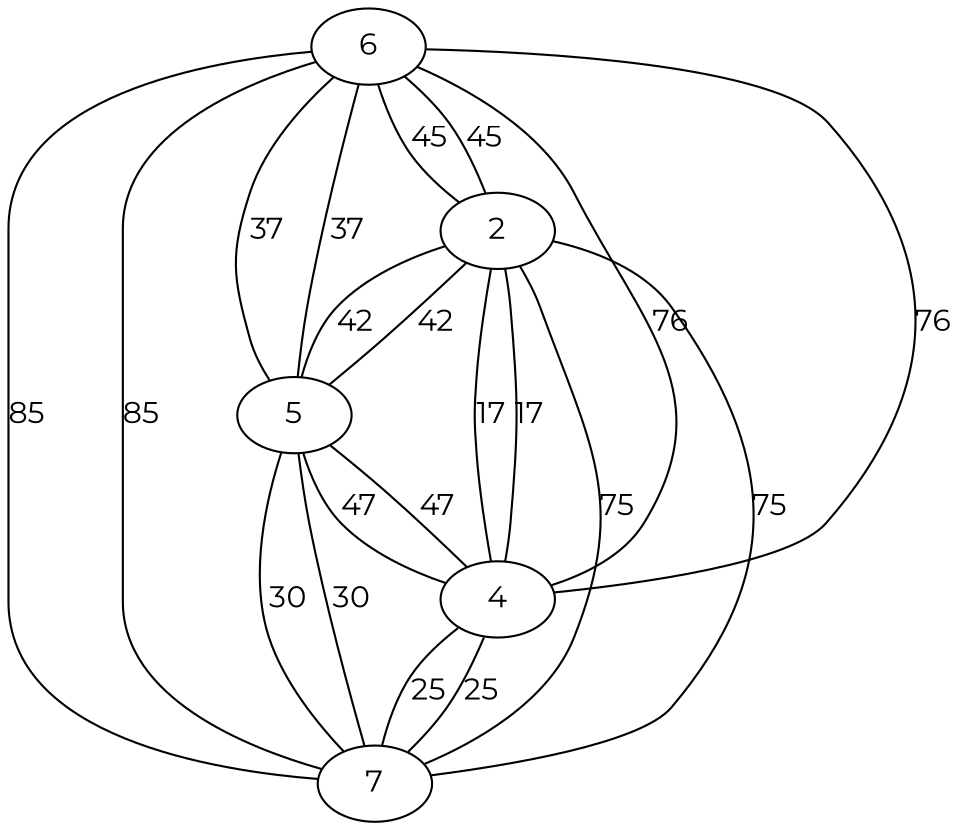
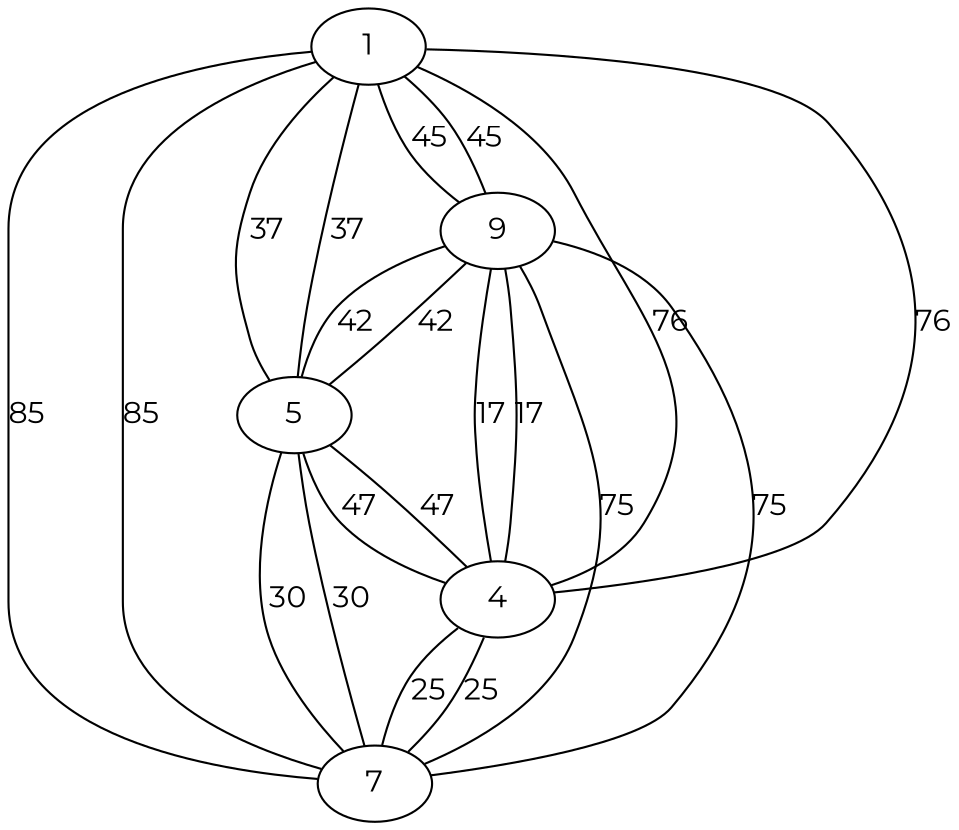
node "6": label "6" -> "1"
node "2": label "2" -> "9"
